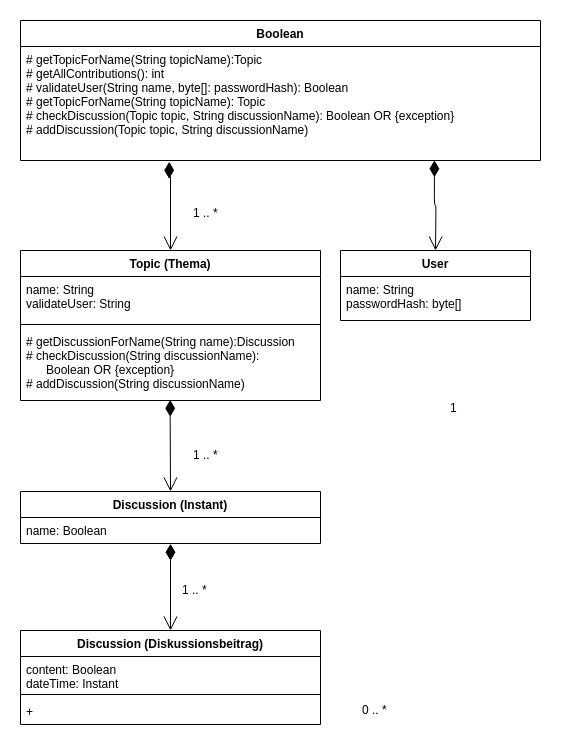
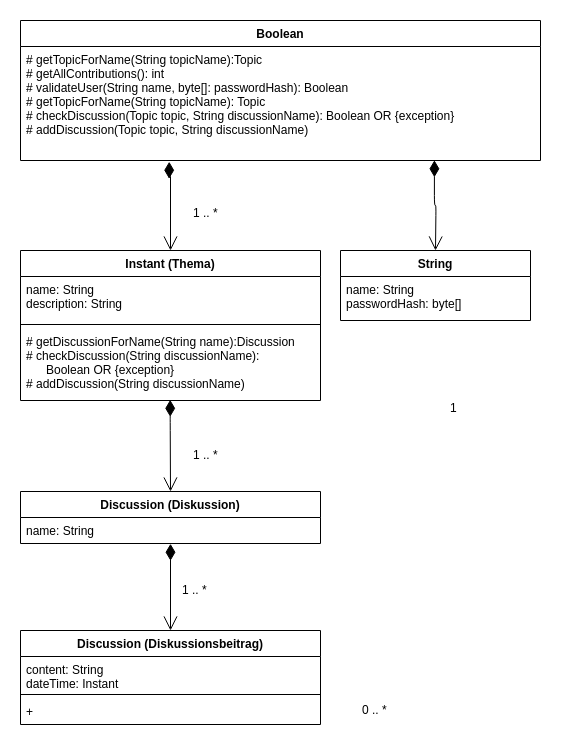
node "Topic (Thema)": label "Topic (Thema)" -> "Instant (Thema)"
node "User": label "User" -> "String"
node "name: String validateUser: String": label "name: String validateUser: String" -> "name: String description: String"
node "Discussion (Instant)": label "Discussion (Instant)" -> "Discussion (Diskussion)"
node "name: Boolean": label "name: Boolean" -> "name: String"
node "content: Boolean dateTime: Instant": label "content: Boolean dateTime: Instant" -> "content: String dateTime: Instant"
